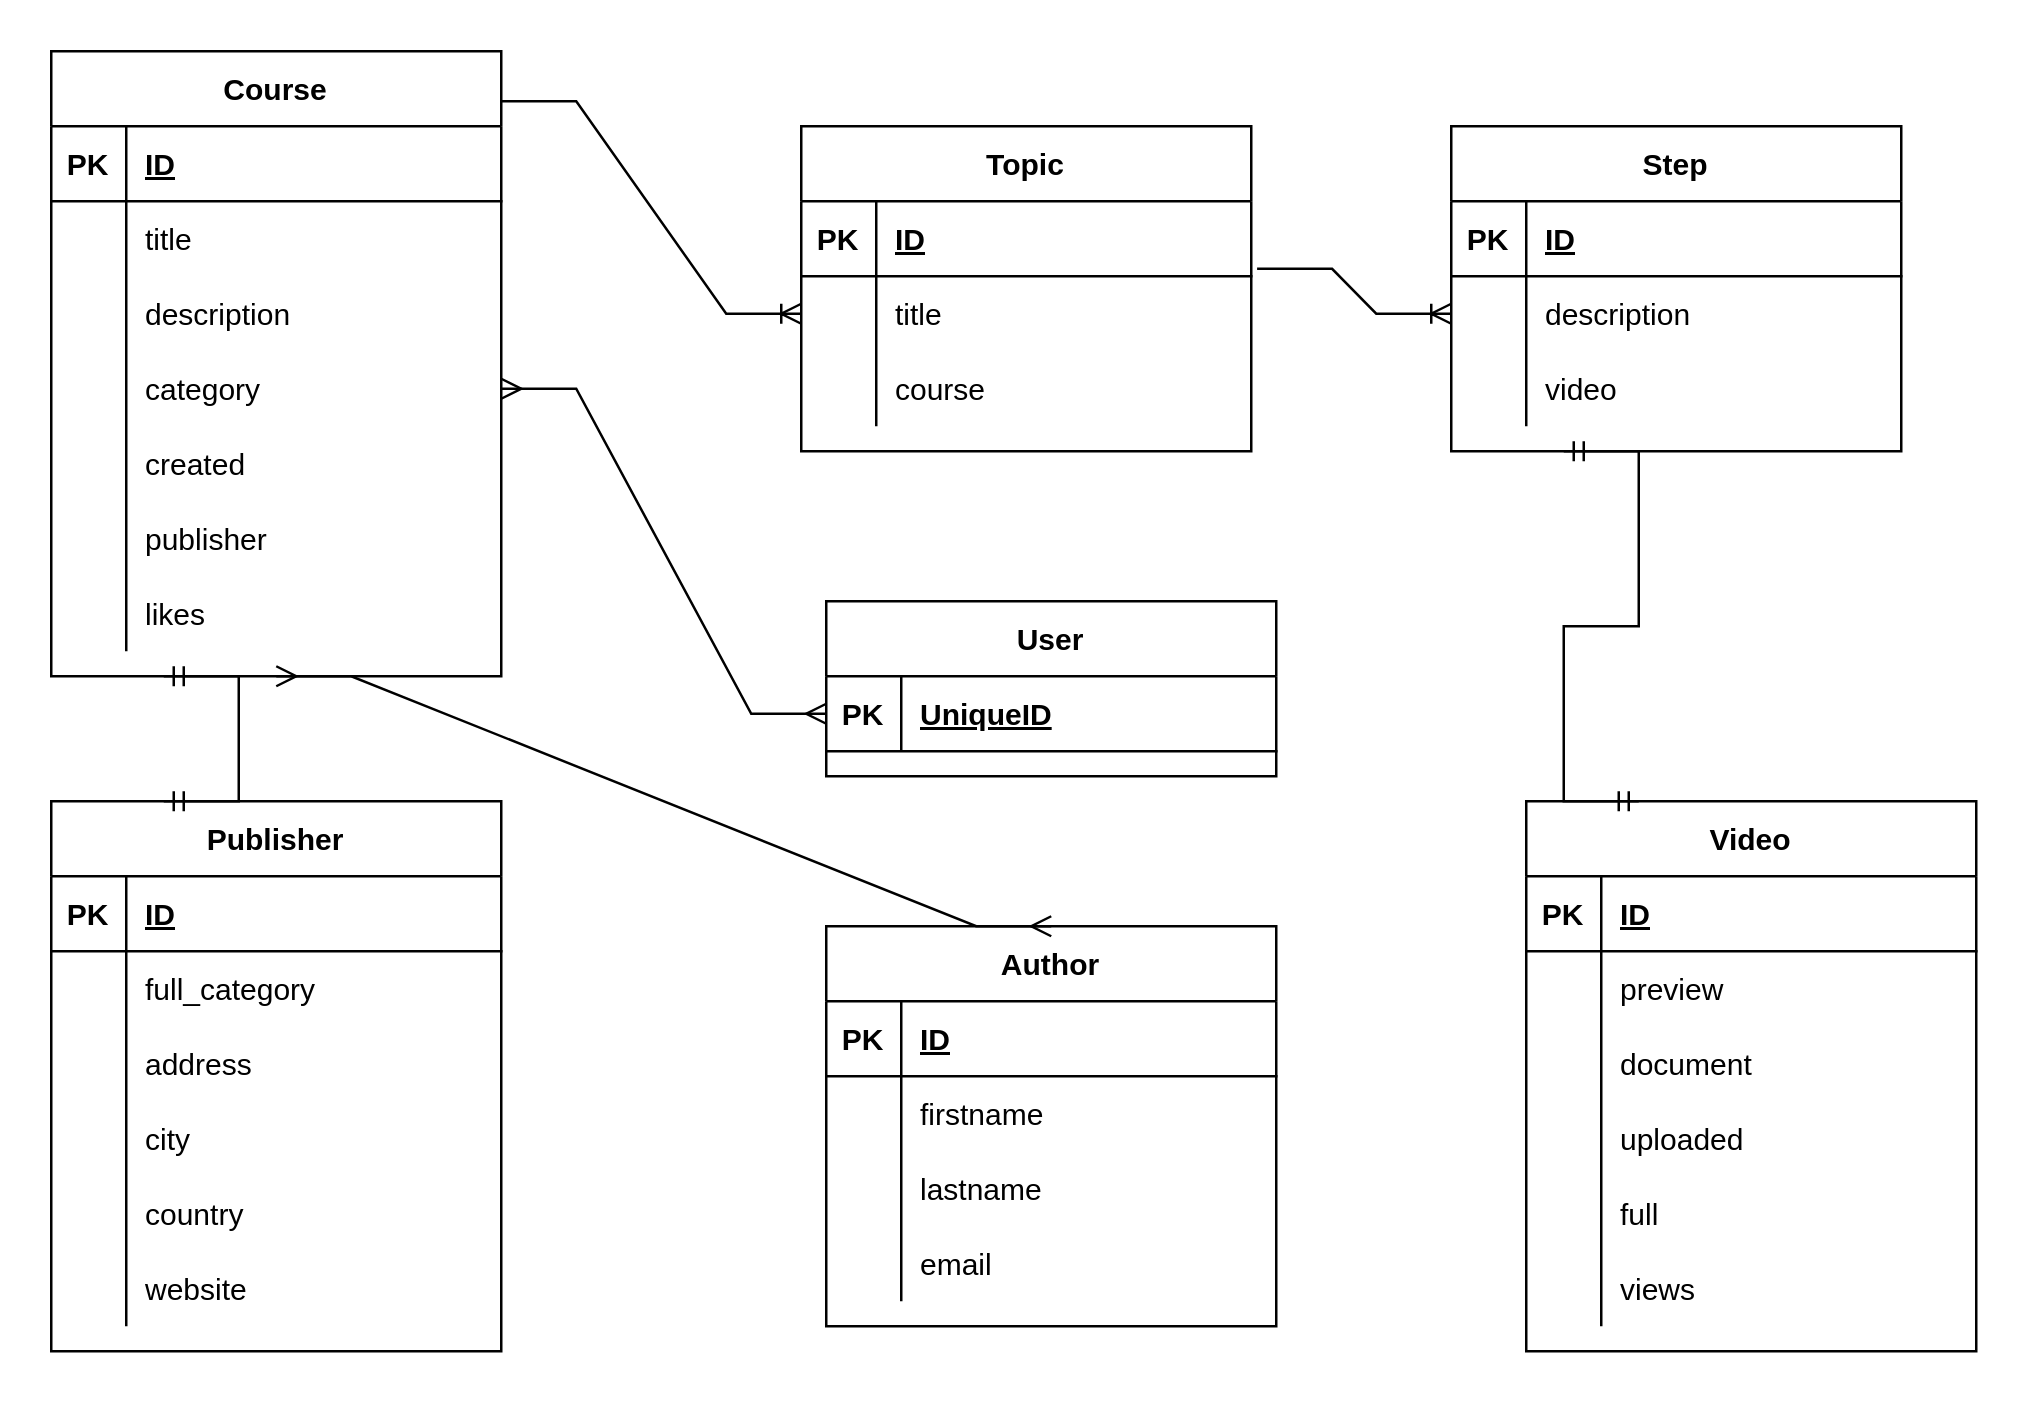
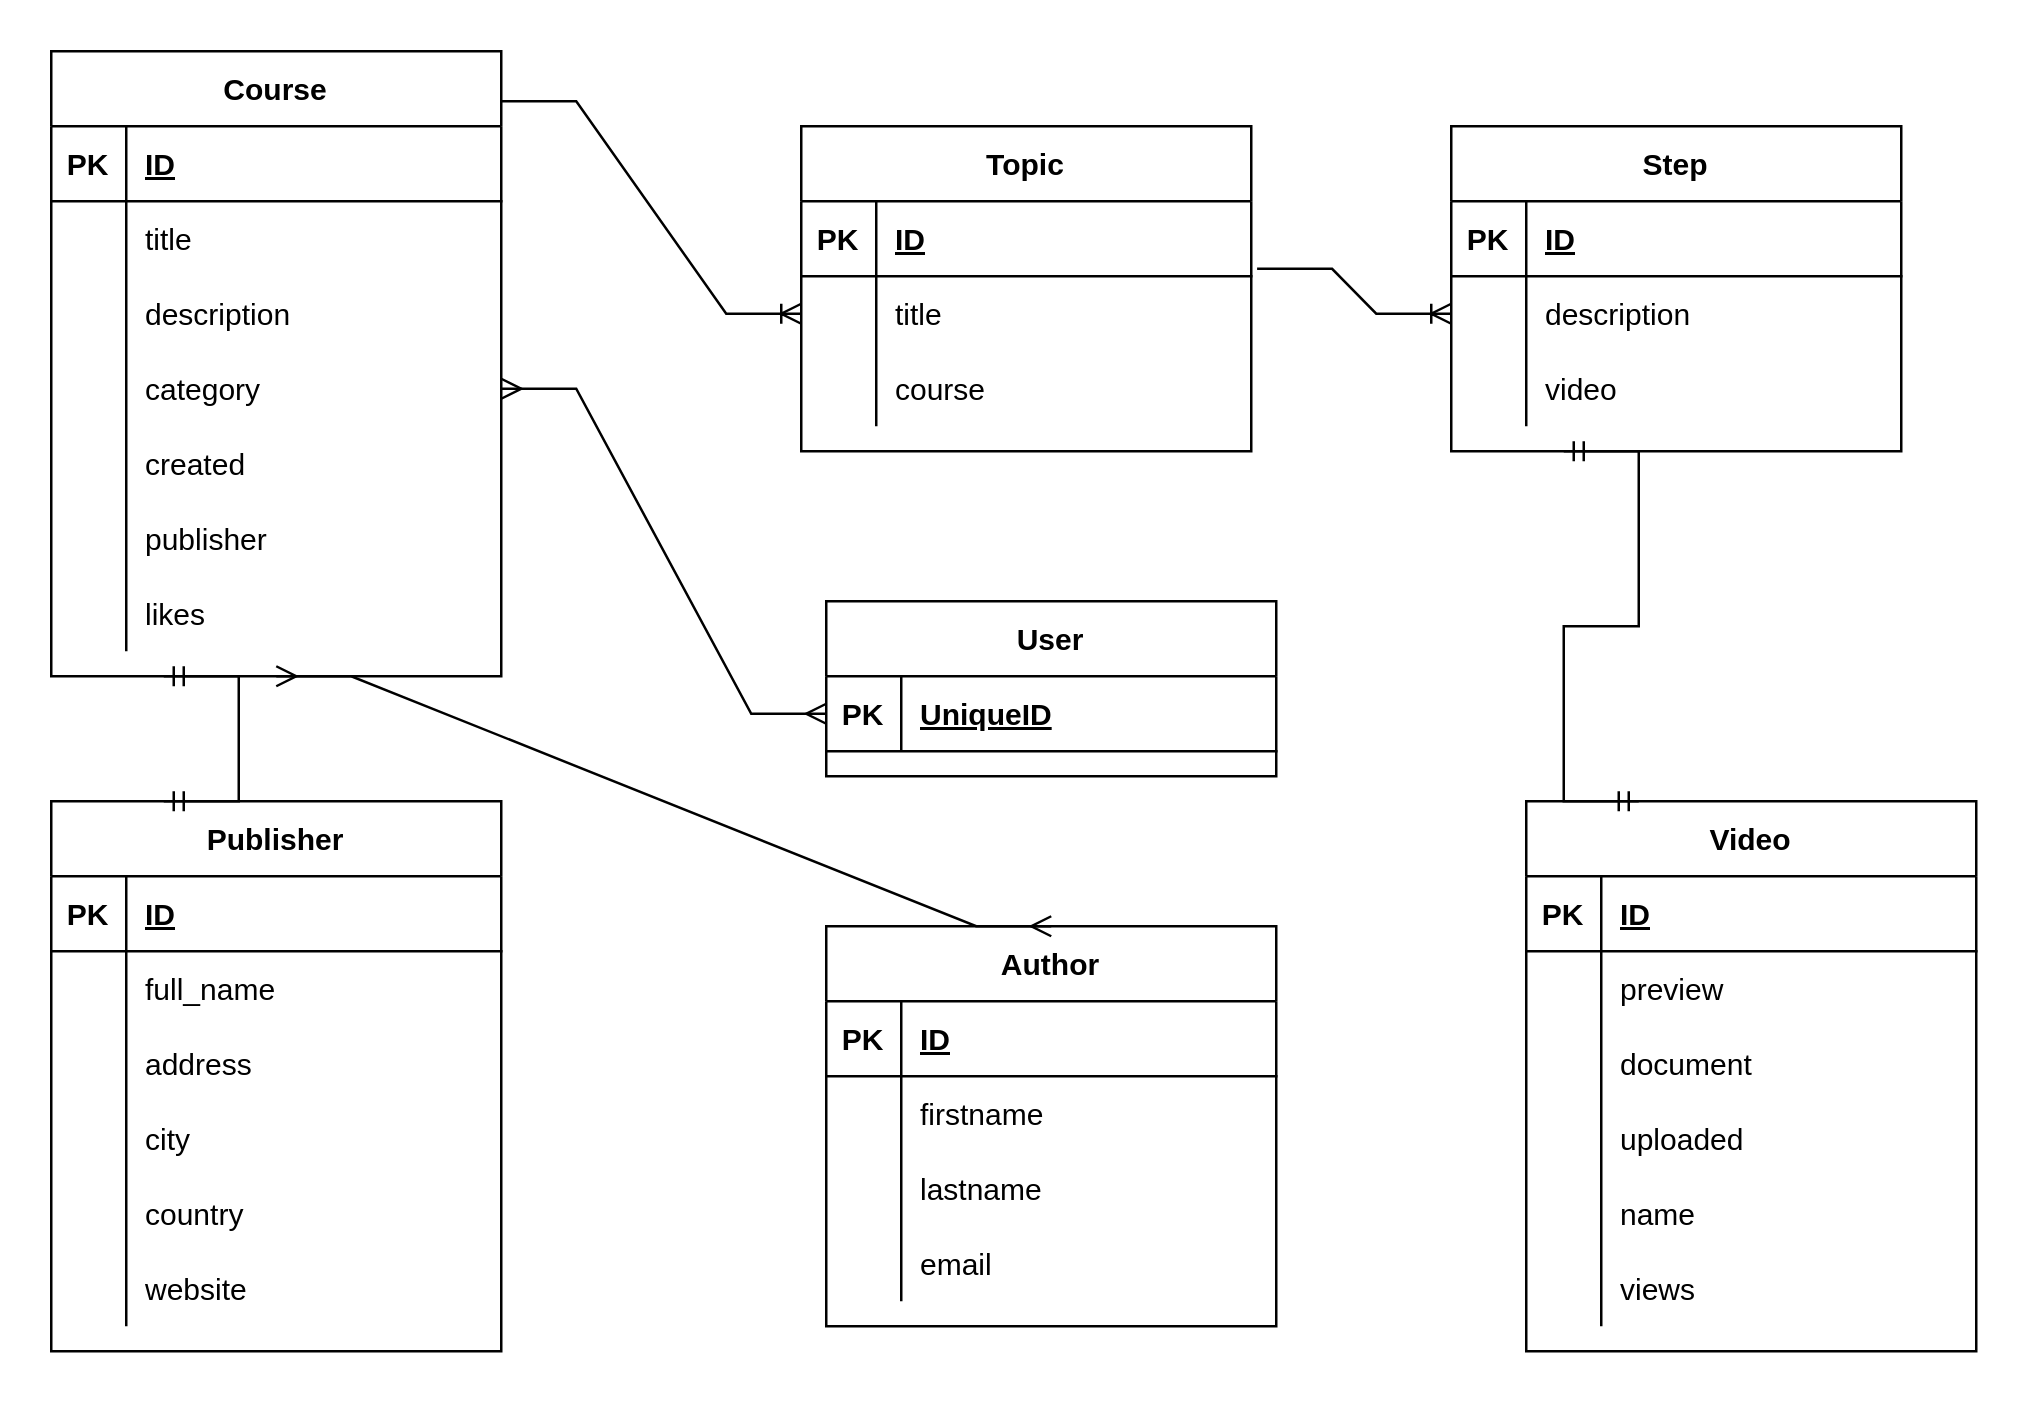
node "full_category": label "full_category" -> "full_name"
node "full": label "full" -> "name"
